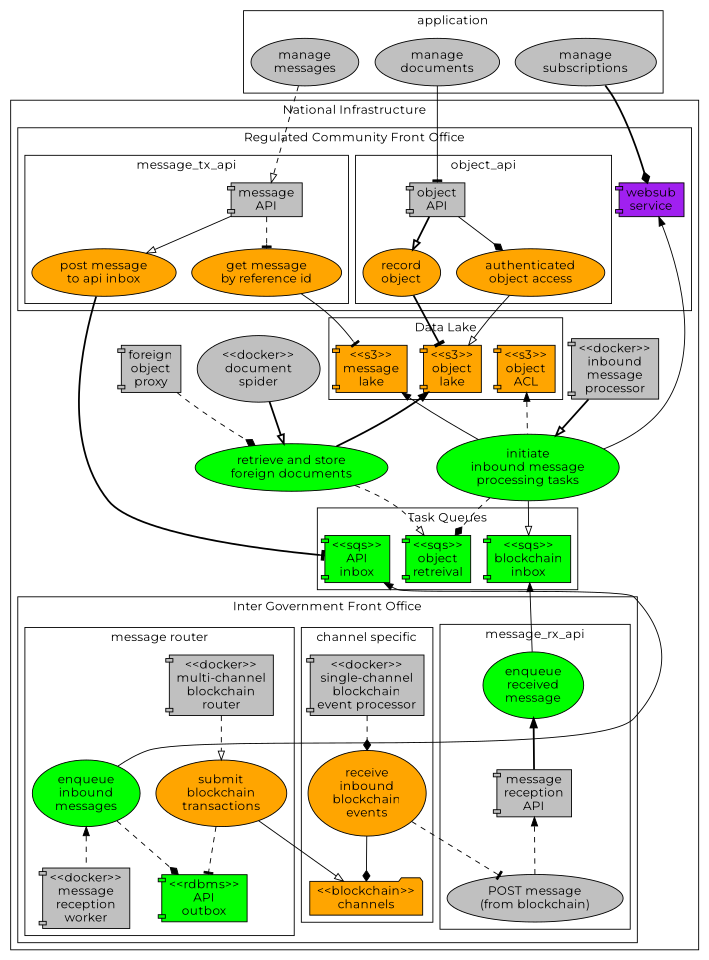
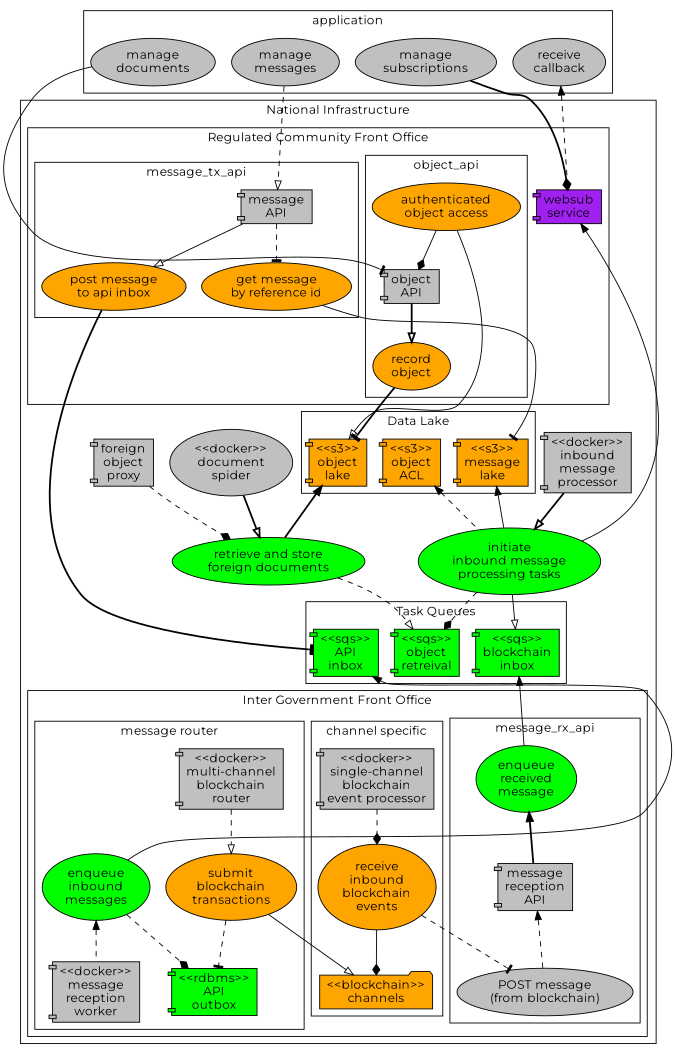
node "receive callback": added
edge "object API" -> "authenticated object access": reversed
